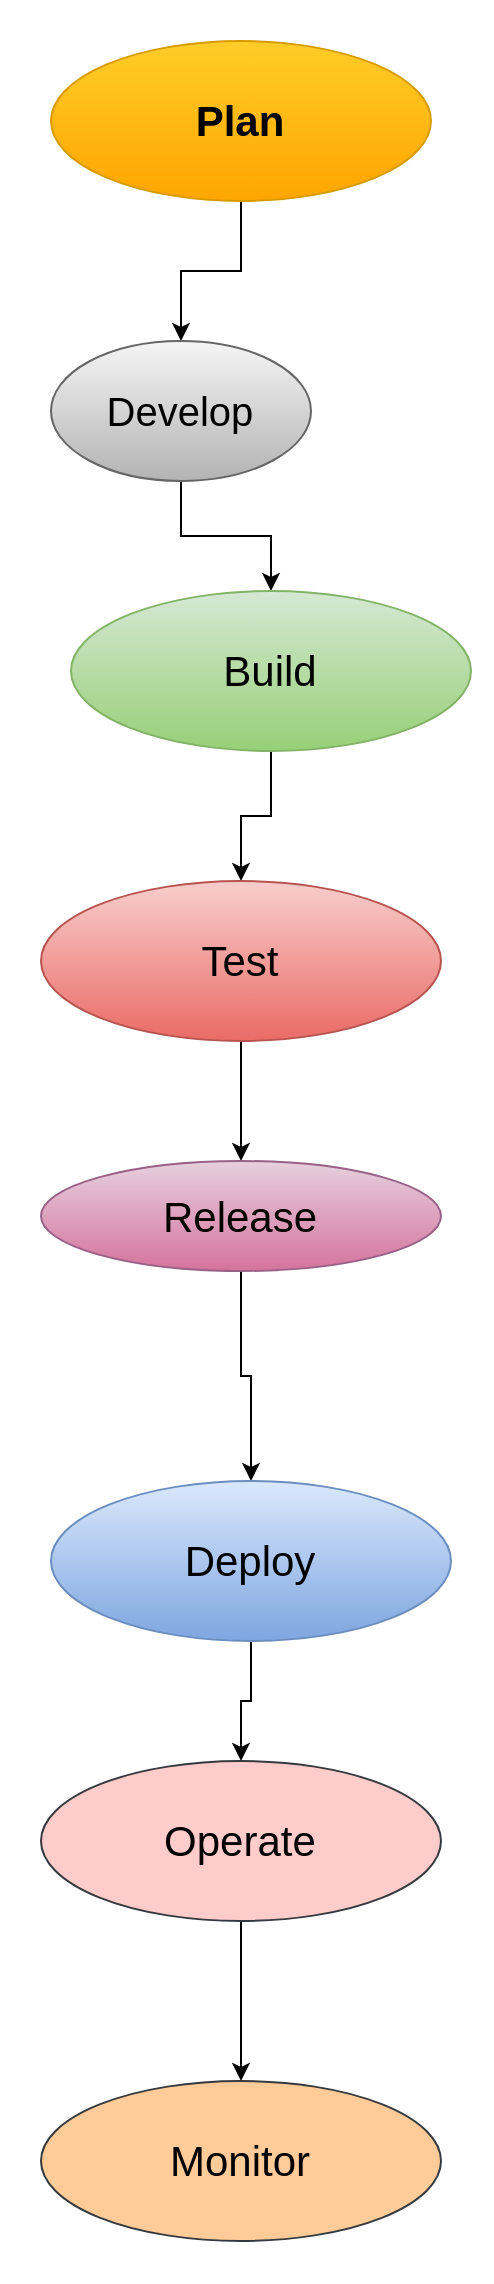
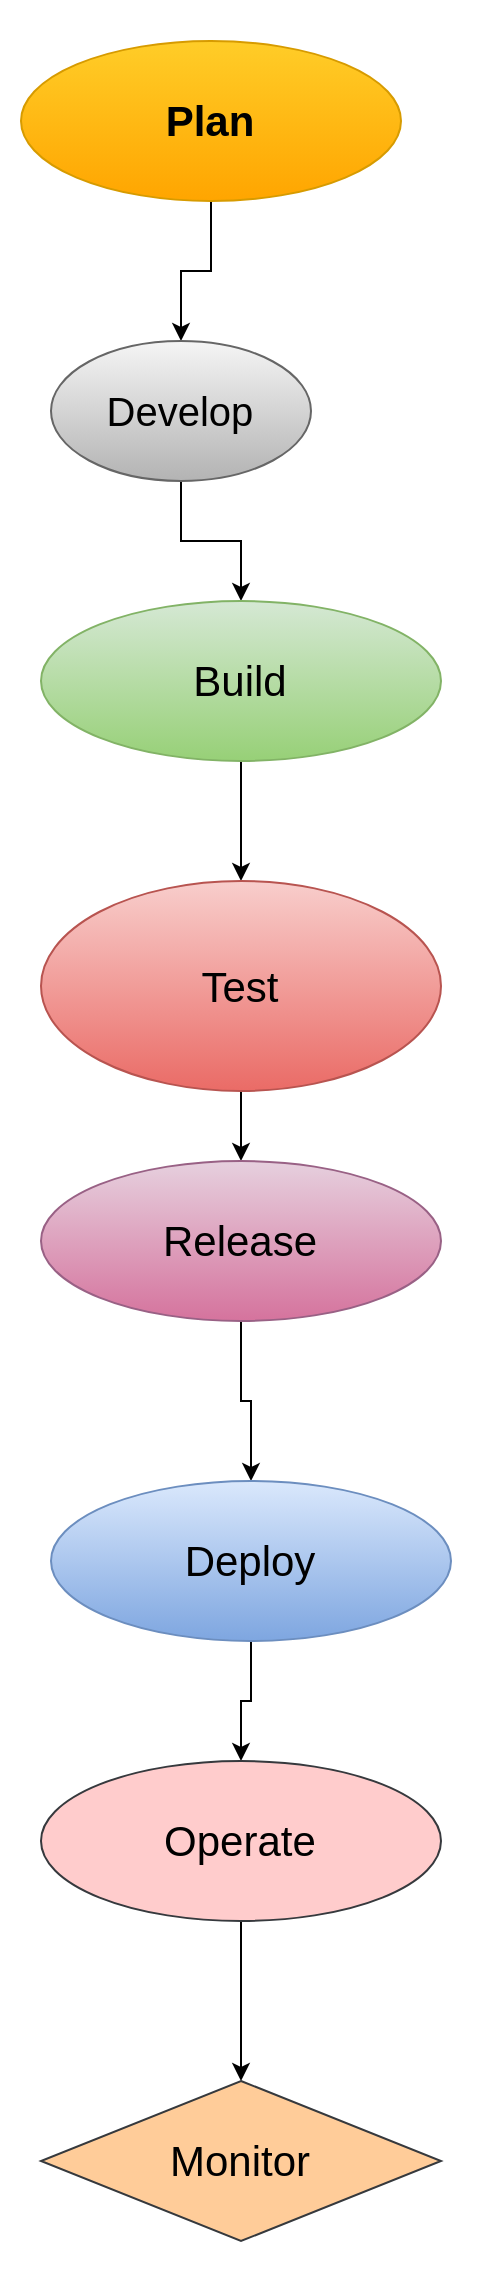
node "Plan": moved (241, 121) -> (211, 121)
node "Build": moved (271, 671) -> (241, 681)
node "Test": size 400x160 -> 400x210
node "Release": size 400x110 -> 400x160
node "Monitor": shape ellipse -> diamond
